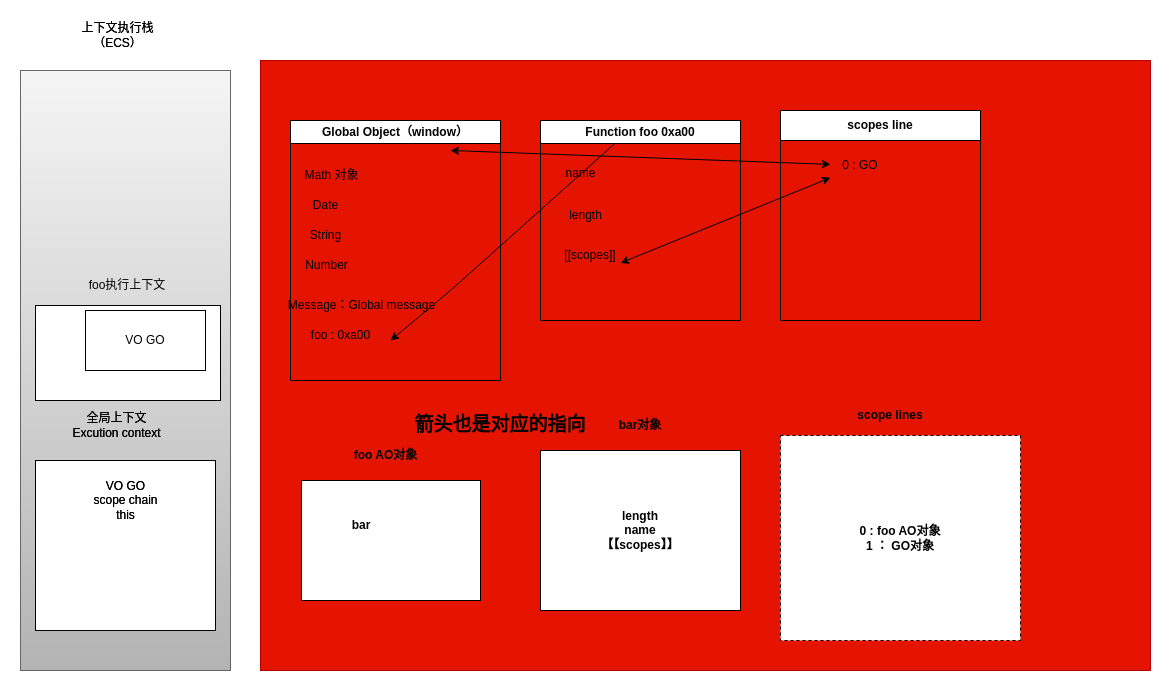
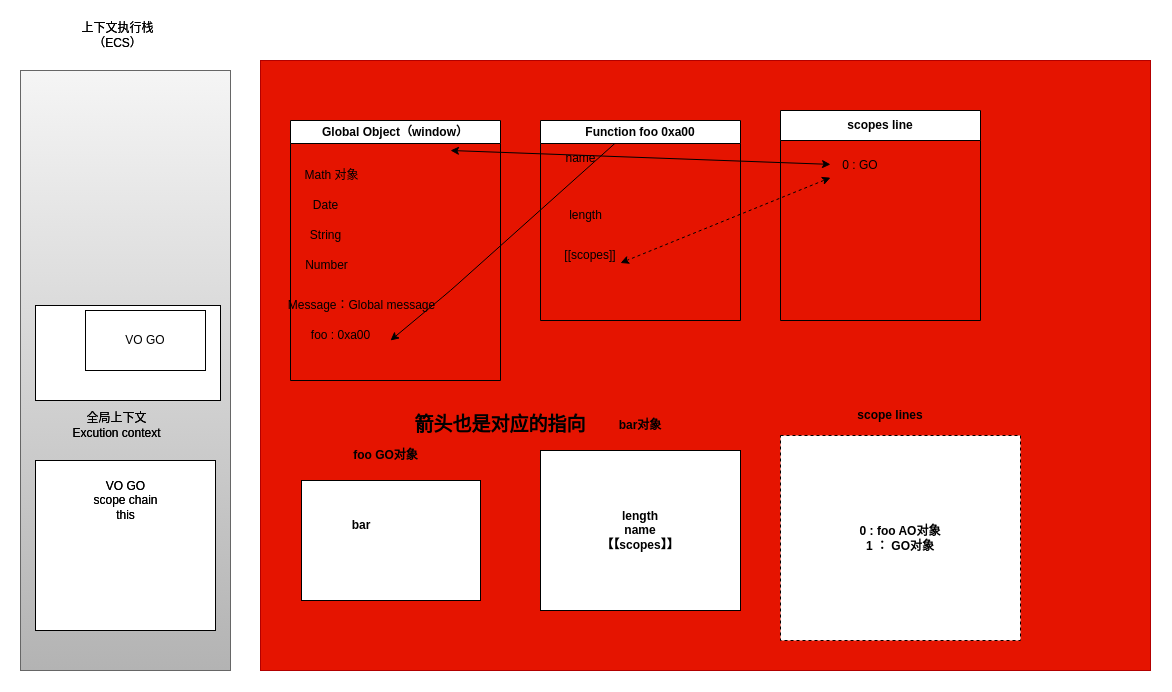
node "name": moved (581, 174) -> (581, 159)
edge "0 : GO" -- "[[scopes]]": style solid -> dashed
node "foo执行上下文": removed
node "foo AO对象": label "foo AO对象" -> "foo GO对象"
